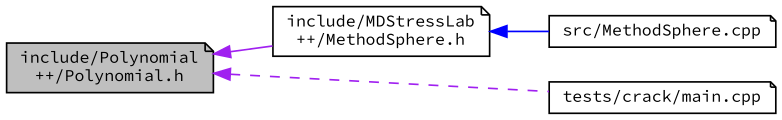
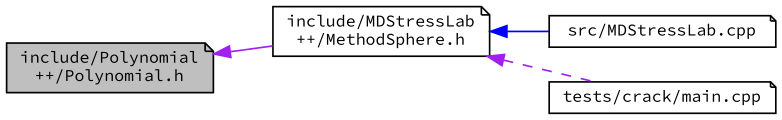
node "src/MethodSphere.cpp": label "src/MethodSphere.cpp" -> "src/MDStressLab.cpp"
edge "tests/crack/main.cpp" -> "include/Polynomial ++/Polynomial.h": now "tests/crack/main.cpp" -> "include/MDStressLab ++/MethodSphere.h"
